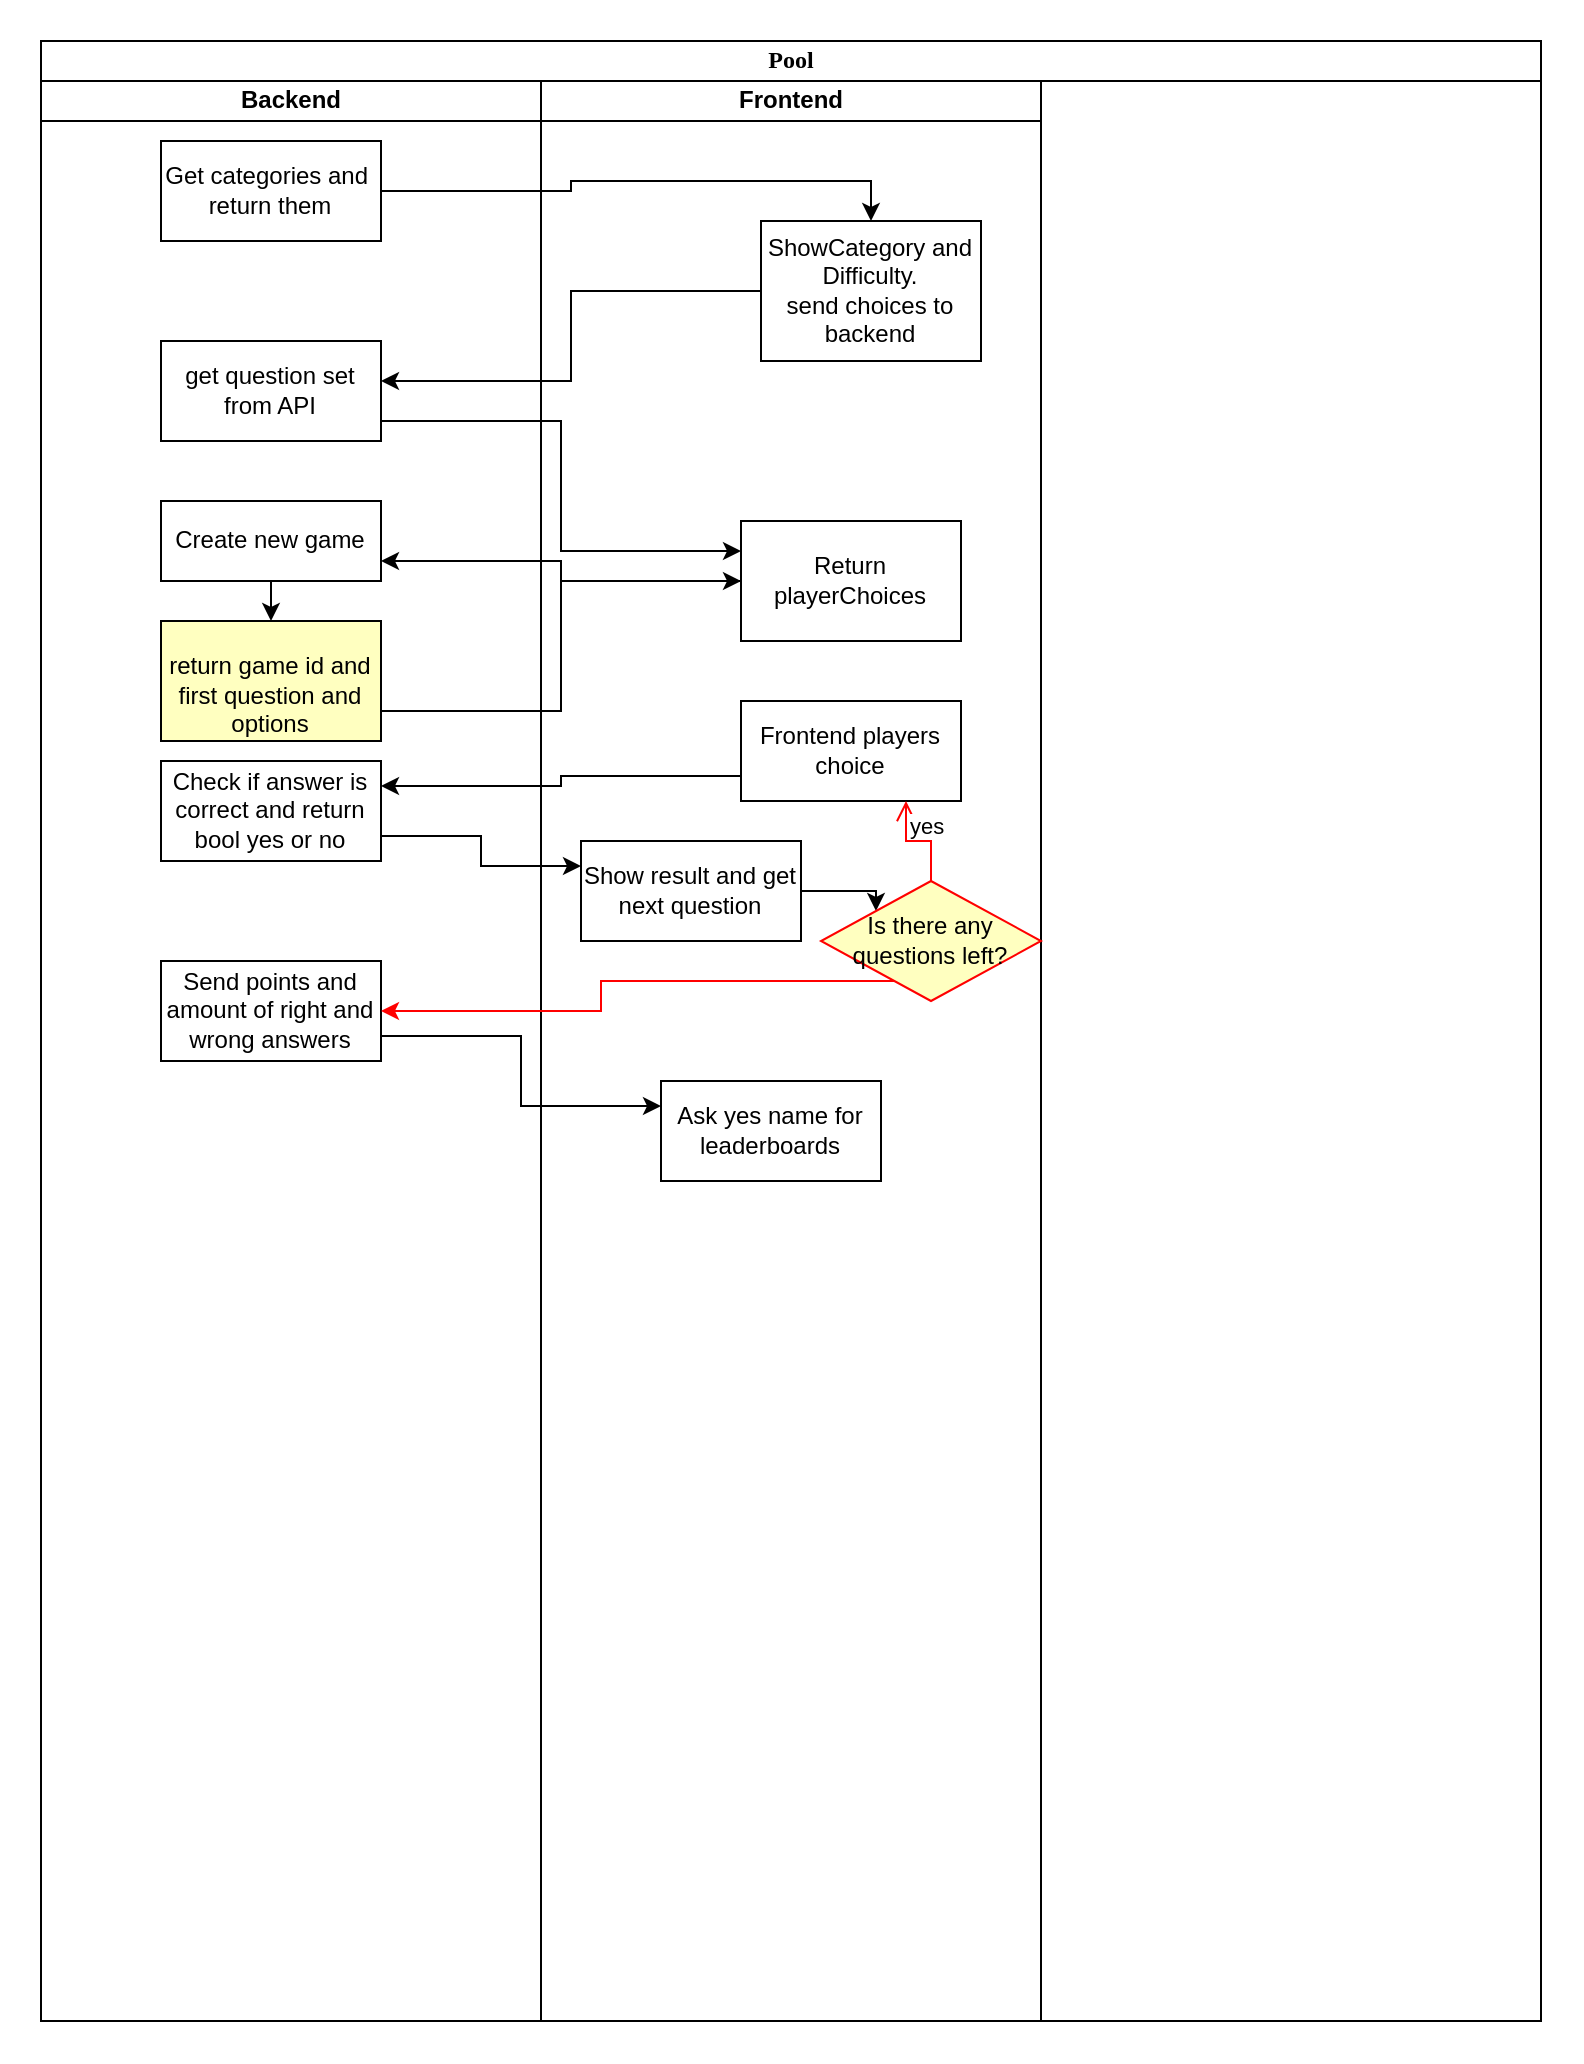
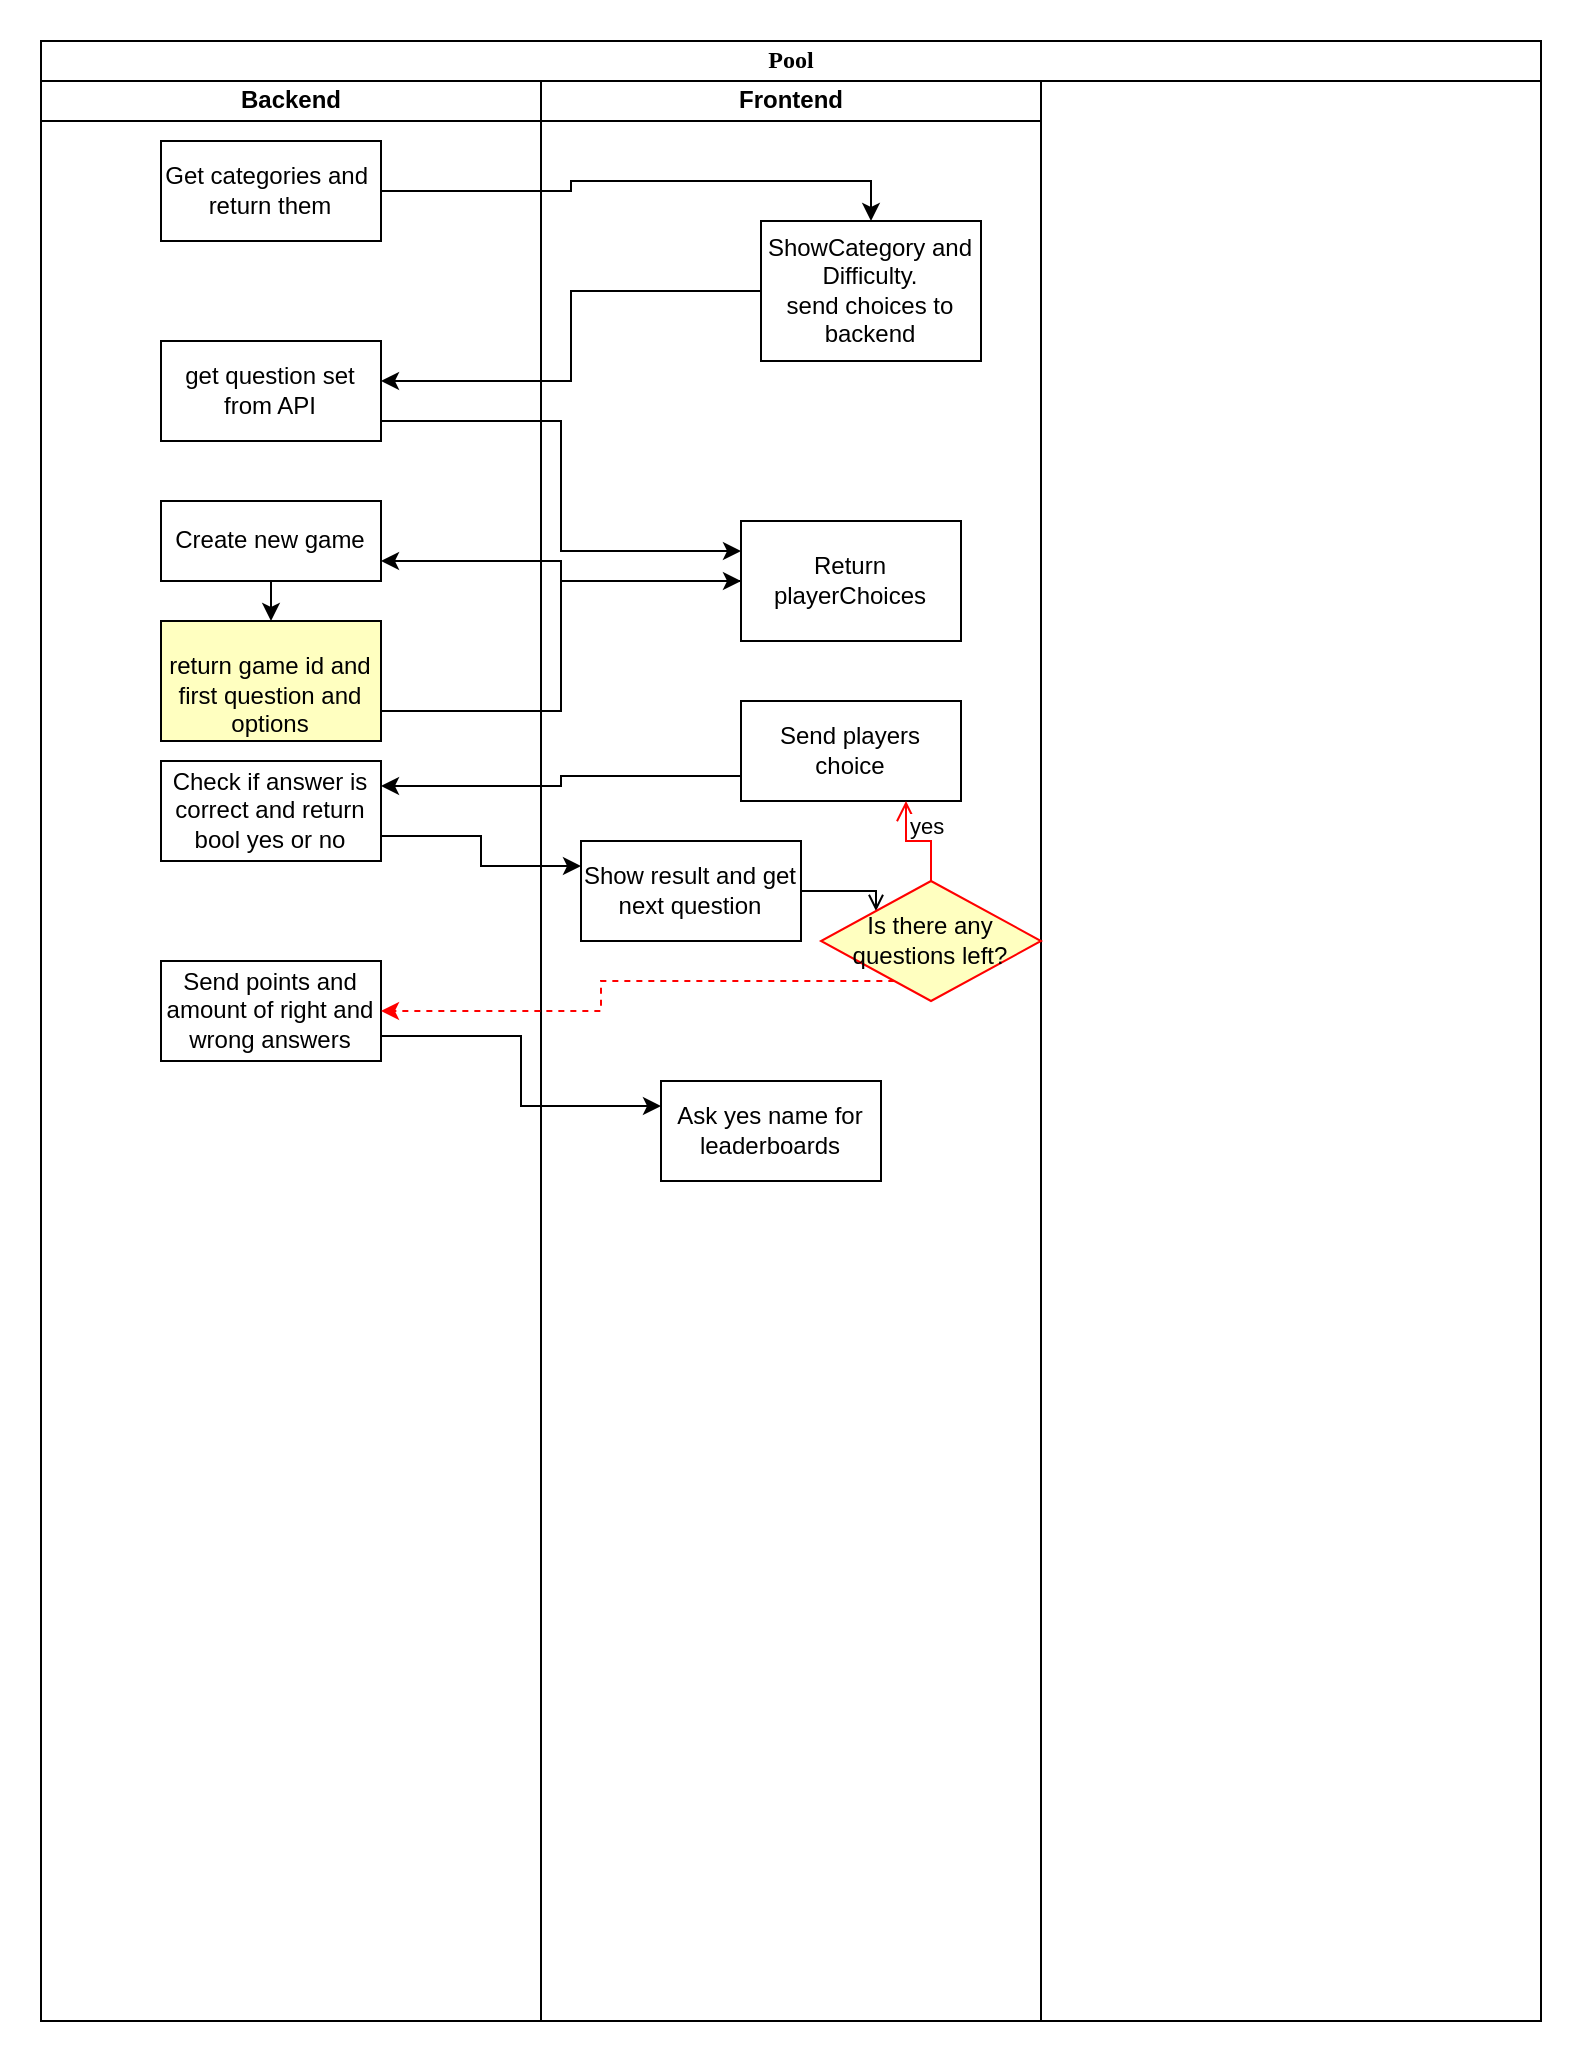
node "Frontend players choice": label "Frontend players choice" -> "Send players choice"
edge "Show result and get next question" -> "Is there any questions left?": arrowhead classic -> open
edge "Is there any questions left?" -> "Send points and amount of right and wrong answers": style solid -> dashed
